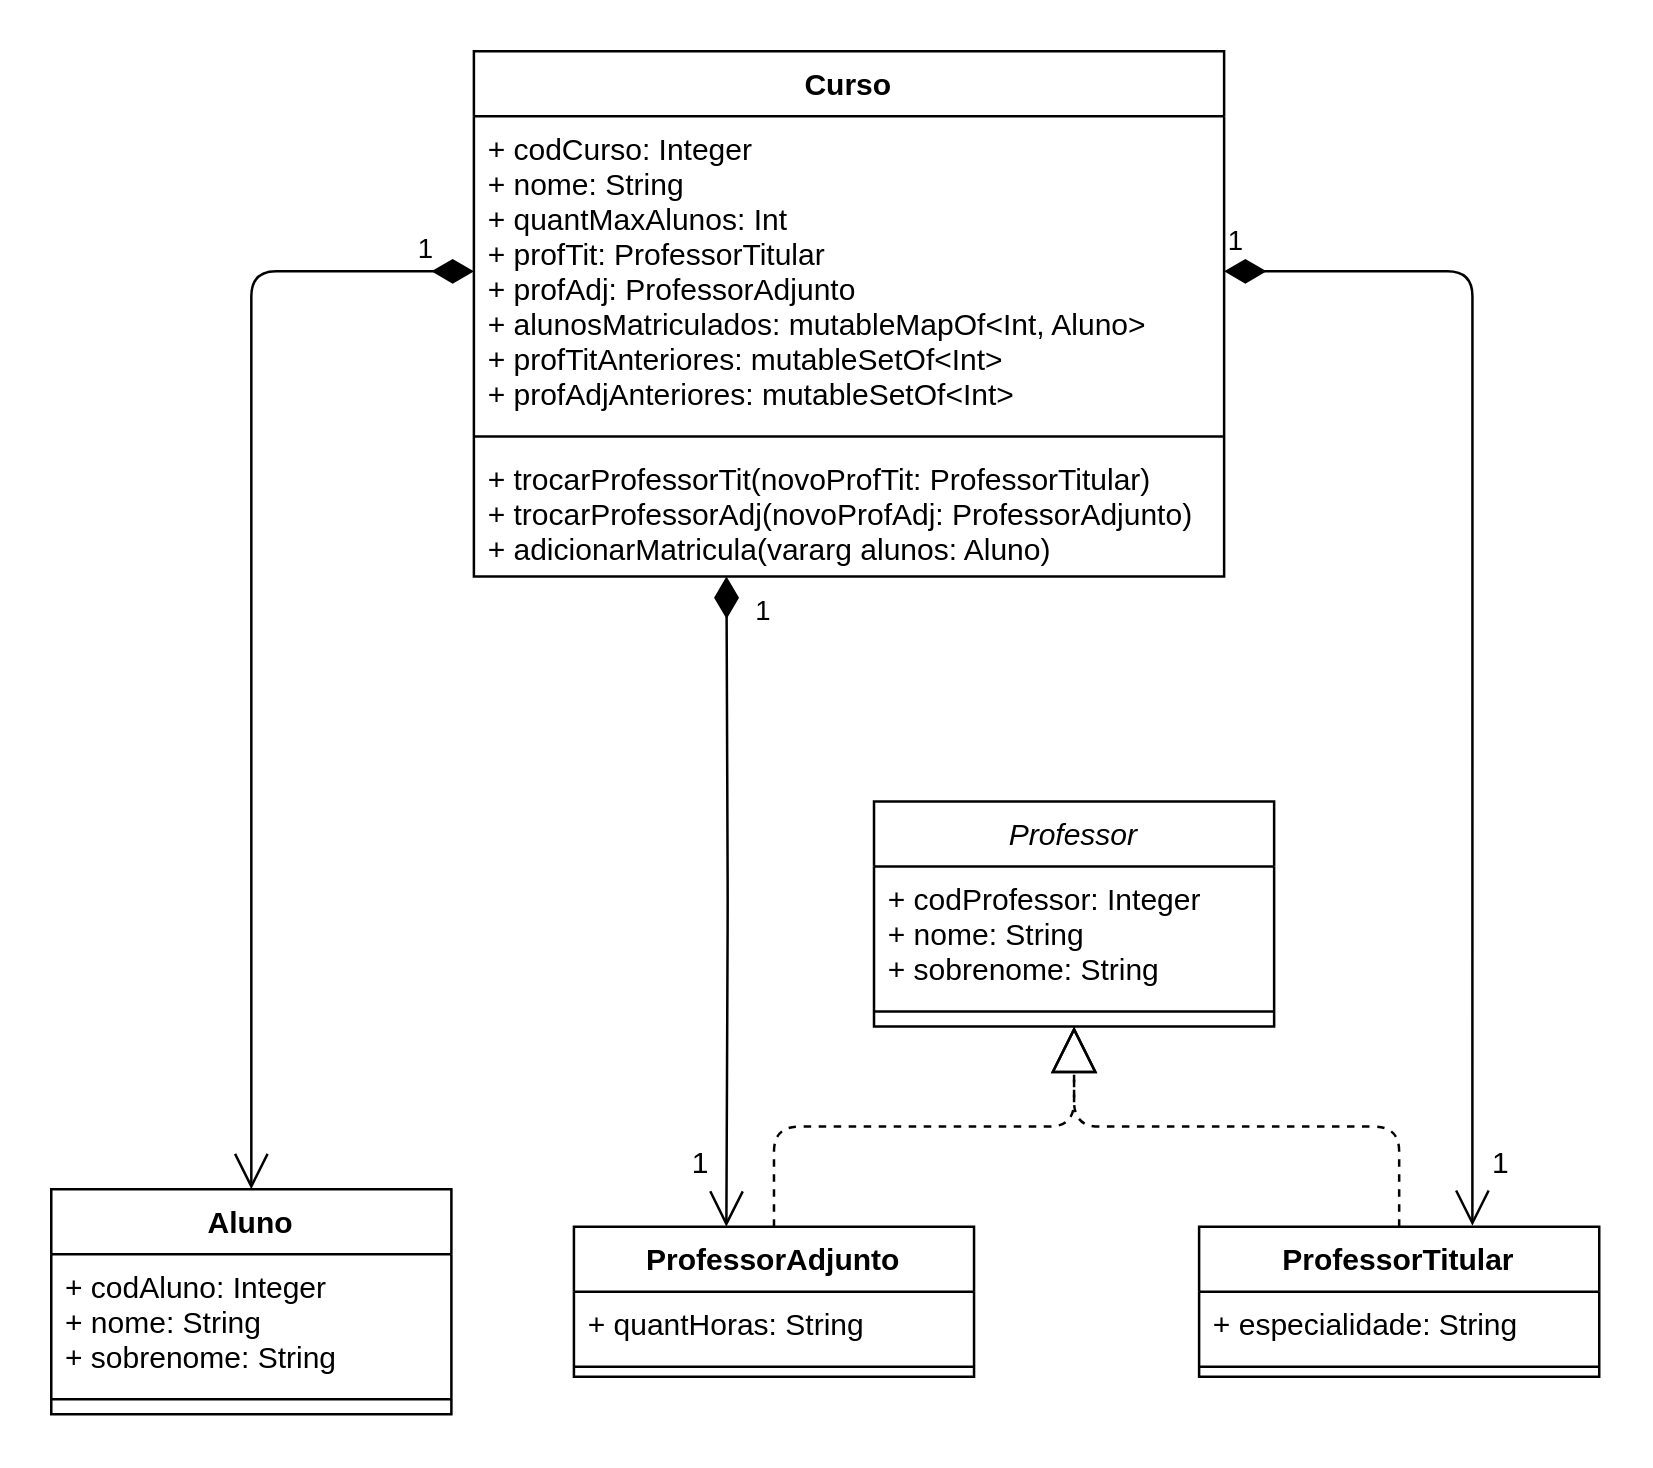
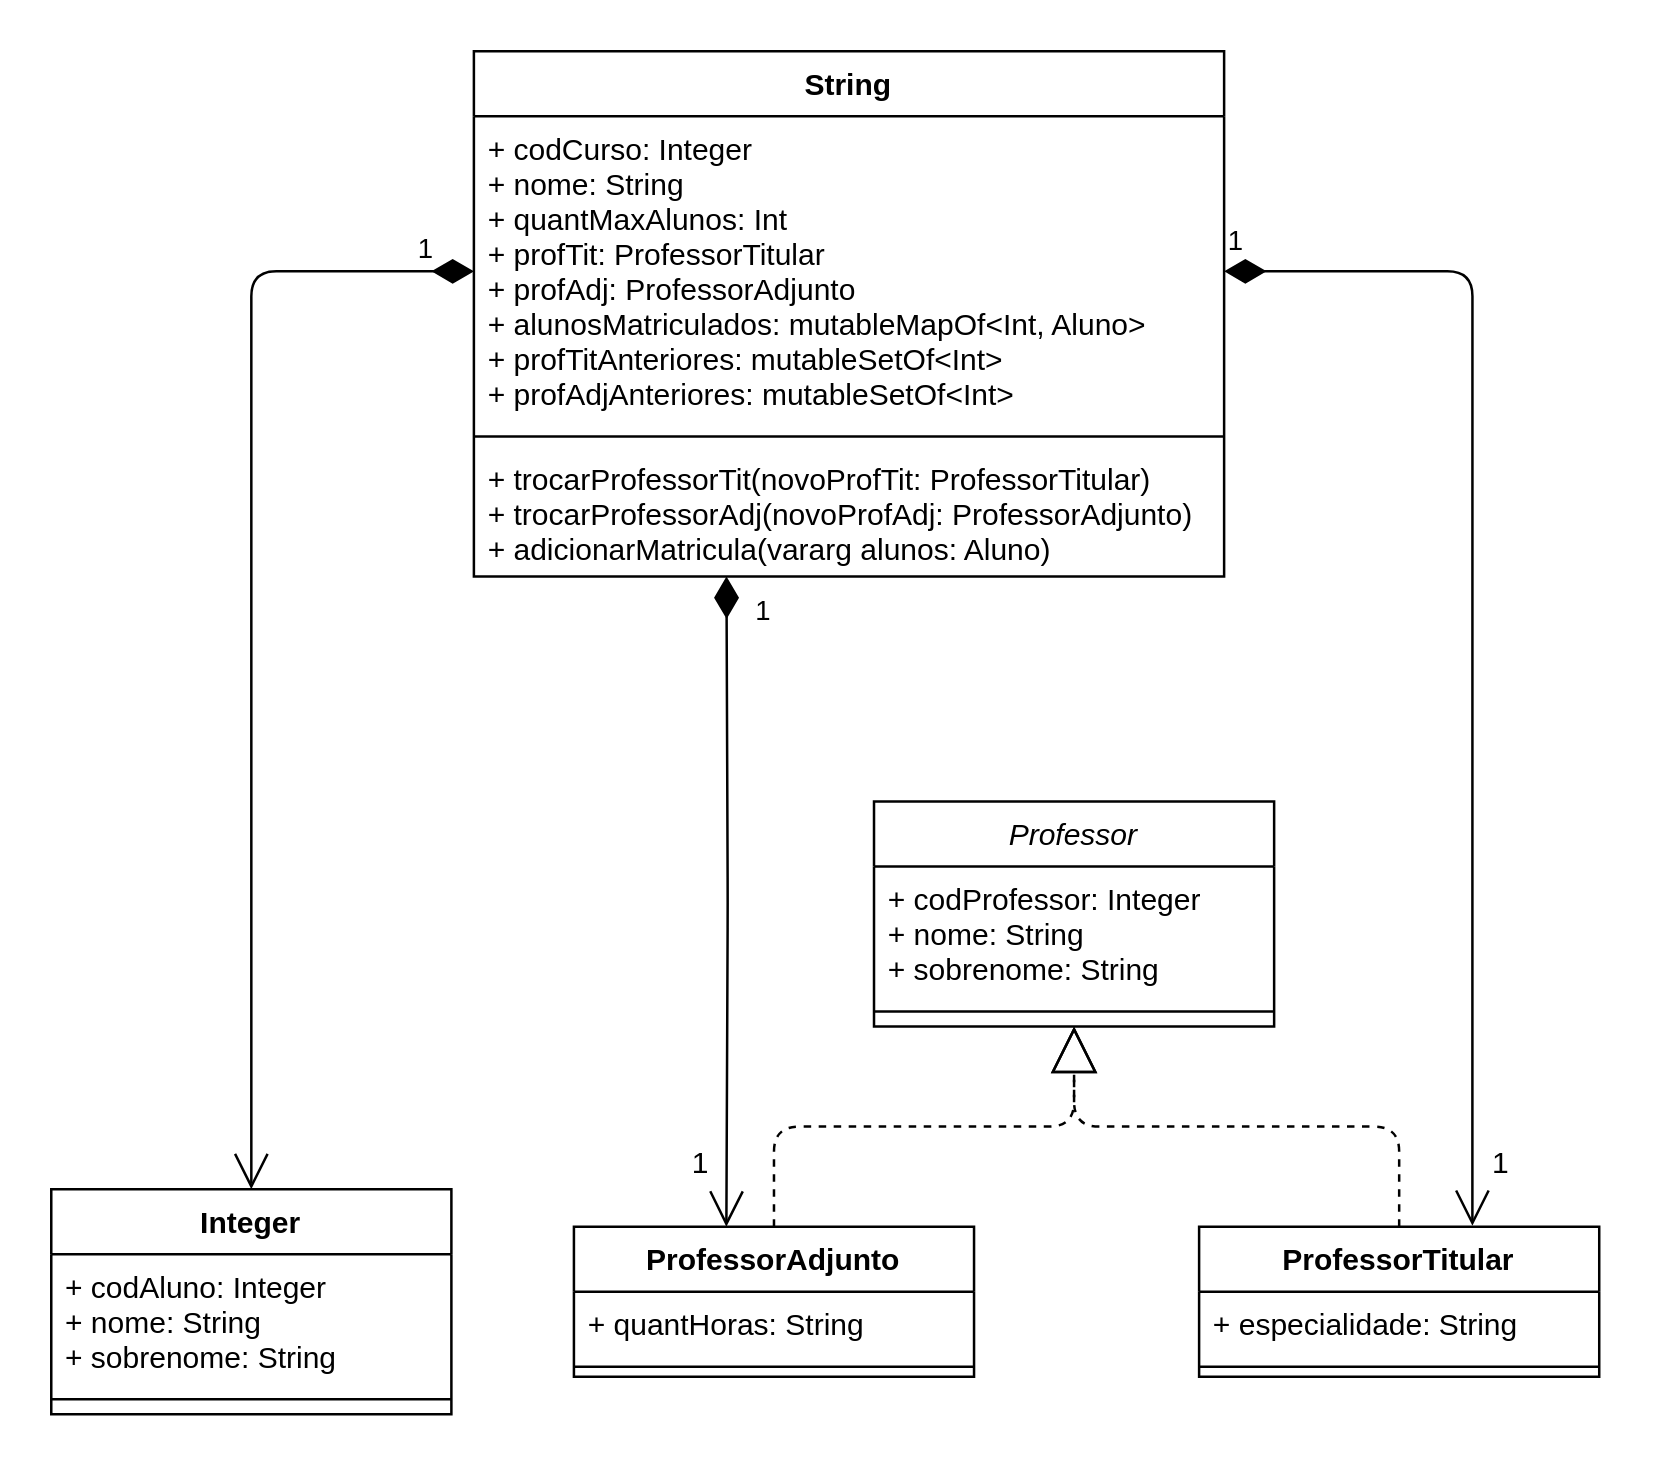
node "Curso": label "Curso" -> "String"
node "Aluno": label "Aluno" -> "Integer"
